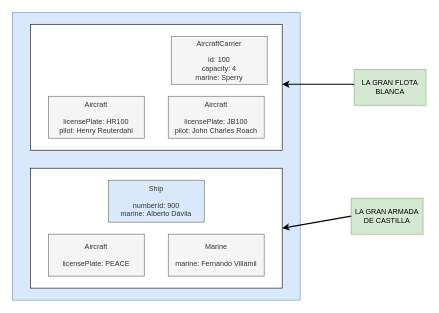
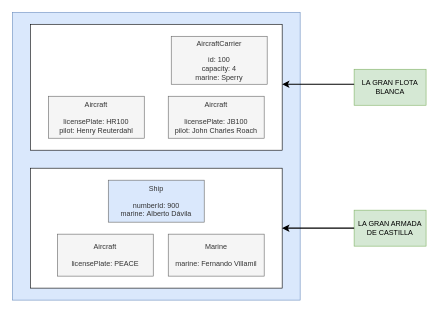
node "LA GRAN ARMADA DE CASTILLA": moved (387, 216) -> (390, 228)
node "AircraftlicensePlate: PEACE": moved (96, 255) -> (105, 255)
